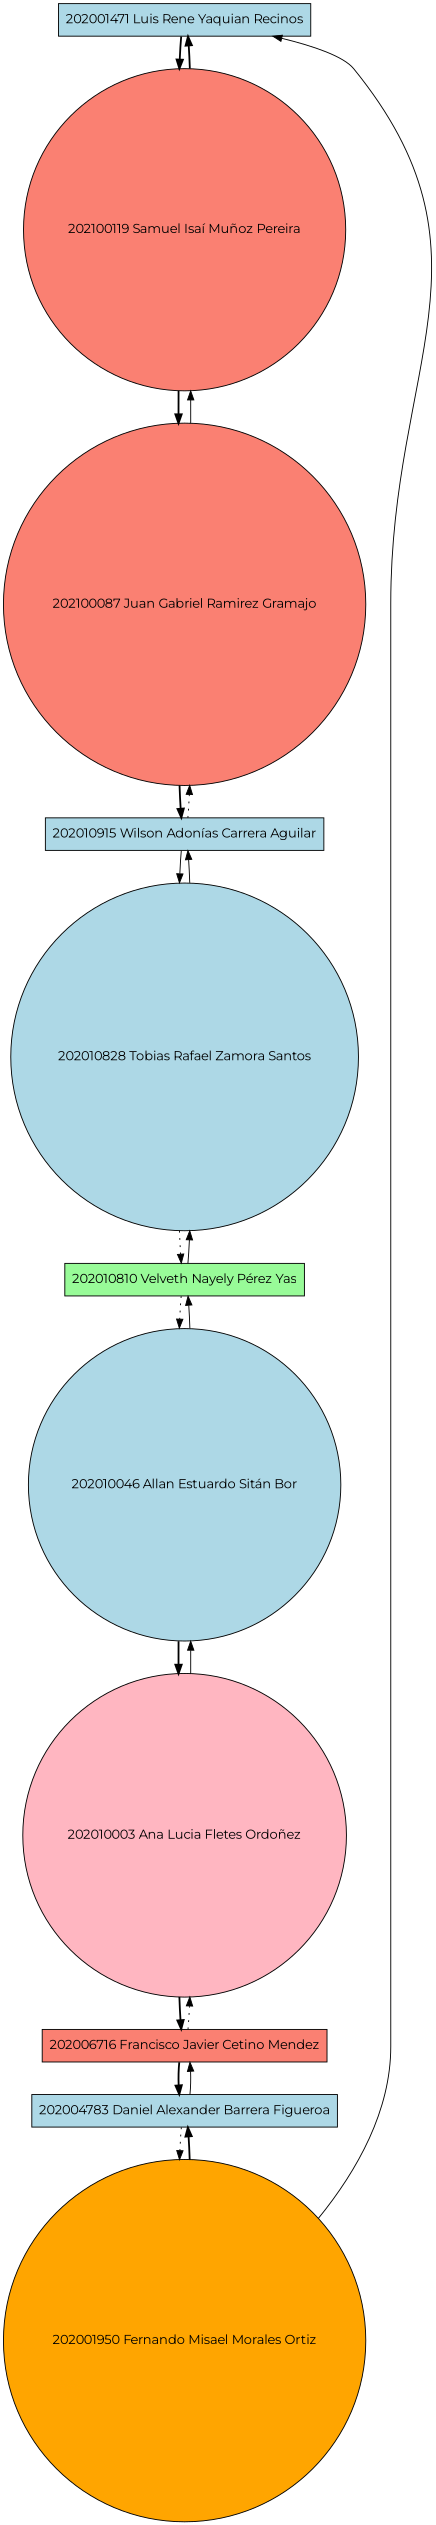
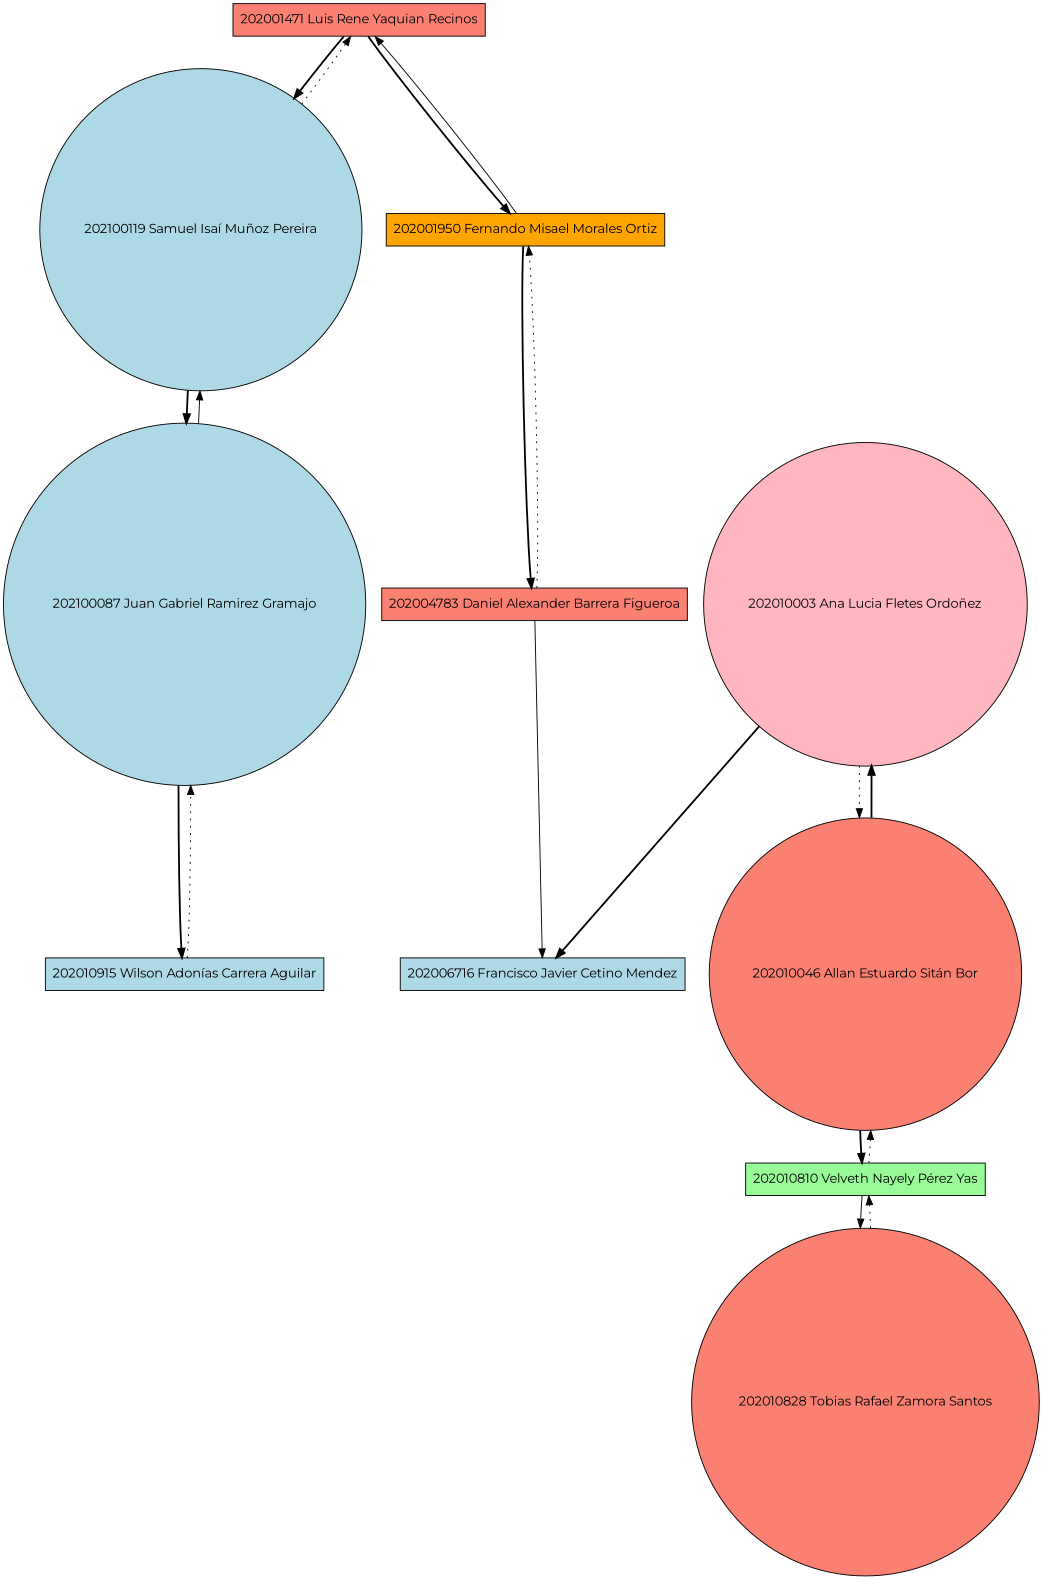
node "202001471 Luis Rene Yaquian Recinos": fillcolor lightblue -> salmon
edge "202100119 Samuel Isaí Muñoz Pereira" -> "202001471 Luis Rene Yaquian Recinos": style bold -> dotted
edge "202001471 Luis Rene Yaquian Recinos" -> "202001950 Fernando Misael Morales Ortiz": added
node "202100119 Samuel Isaí Muñoz Pereira": fillcolor salmon -> lightblue
node "202100087 Juan Gabriel Ramirez Gramajo": fillcolor salmon -> lightblue
edge "202010915 Wilson Adonías Carrera Aguilar" -> "202010828 Tobias Rafael Zamora Santos": removed
edge "202010828 Tobias Rafael Zamora Santos" -> "202010915 Wilson Adonías Carrera Aguilar": removed
node "202010828 Tobias Rafael Zamora Santos": fillcolor lightblue -> salmon
edge "202010046 Allan Estuardo Sitán Bor" -> "202010810 Velveth Nayely Pérez Yas": style solid -> bold
node "202010046 Allan Estuardo Sitán Bor": fillcolor lightblue -> salmon
edge "202010003 Ana Lucia Fletes Ordoñez" -> "202010046 Allan Estuardo Sitán Bor": style solid -> dotted
edge "202006716 Francisco Javier Cetino Mendez" -> "202010003 Ana Lucia Fletes Ordoñez": removed
node "202006716 Francisco Javier Cetino Mendez": fillcolor salmon -> lightblue
edge "202006716 Francisco Javier Cetino Mendez" -> "202004783 Daniel Alexander Barrera Figueroa": removed
node "202004783 Daniel Alexander Barrera Figueroa": fillcolor lightblue -> salmon
node "202001950 Fernando Misael Morales Ortiz": shape circle -> box
